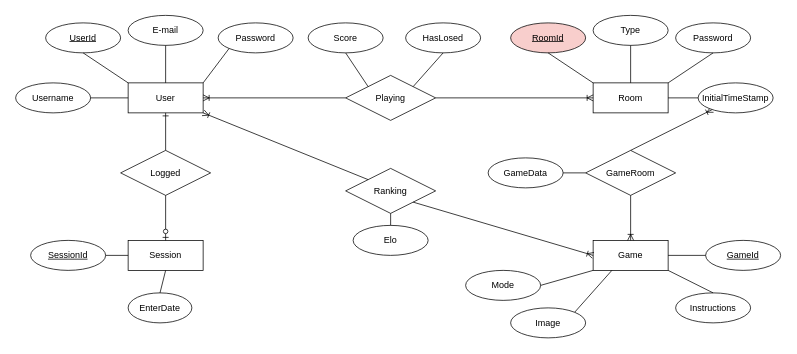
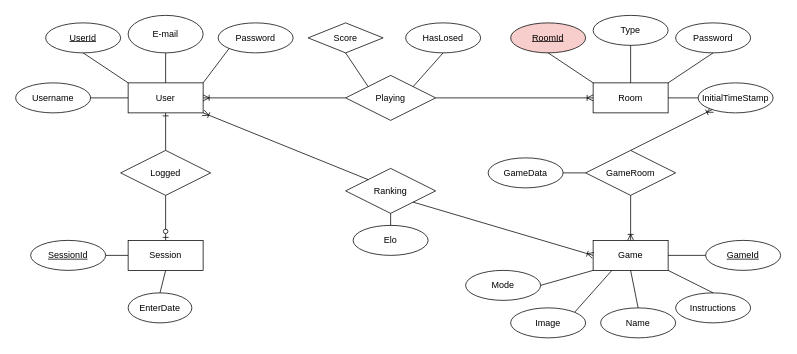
node "E-mail": size 75x30 -> 75x38
node "Score": shape ellipse -> diamond
edge "Game" -- "Name": added
node "Name": added
